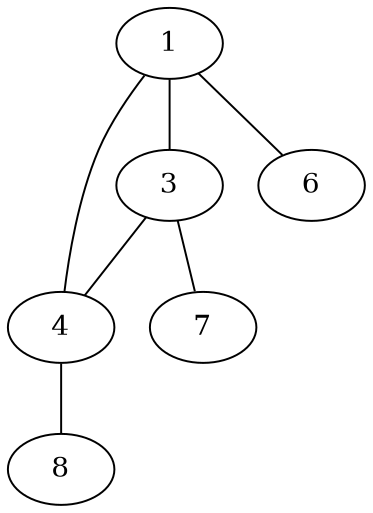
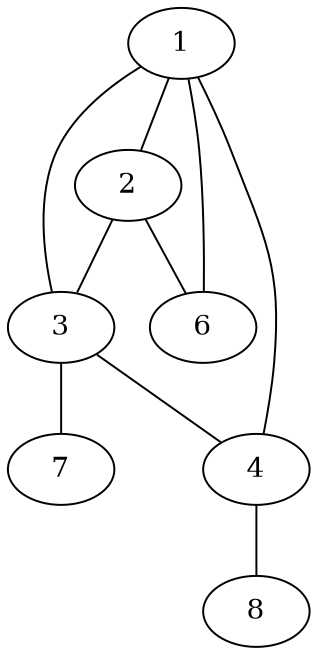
node "2": added
